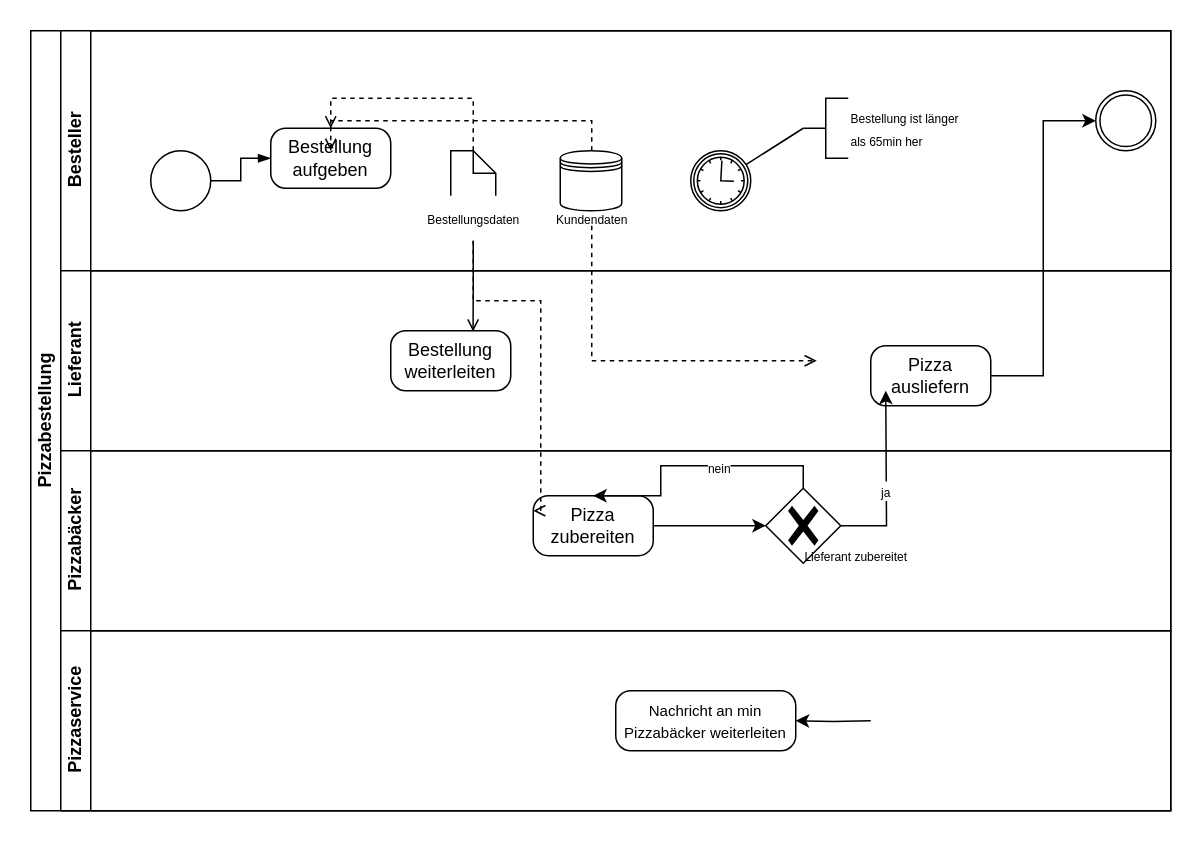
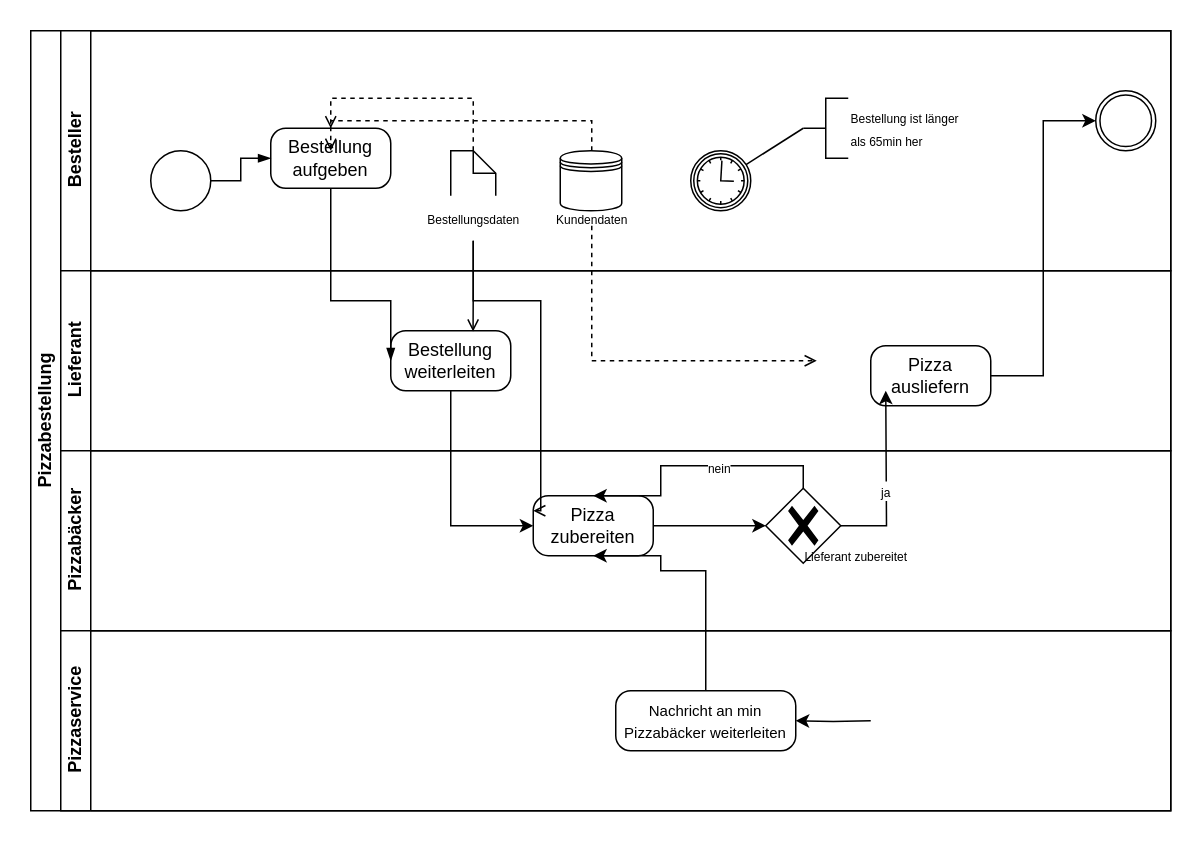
edge "Bestellung aufgeben" -> "Bestellung weiterleiten": added
edge "Bestellungsdaten" -> "Pizza zubereiten": style dashed -> solid
edge "Bestellung weiterleiten" -> "Pizza zubereiten": added
edge "Nachricht an min Pizzabäcker weiterleiten" -> "Pizza zubereiten": added
